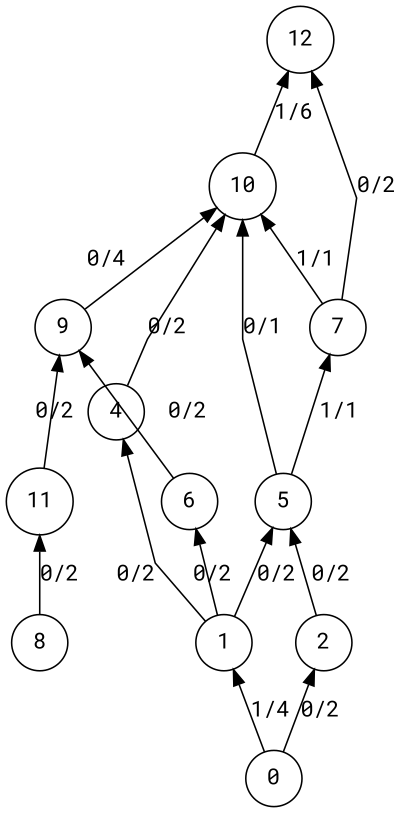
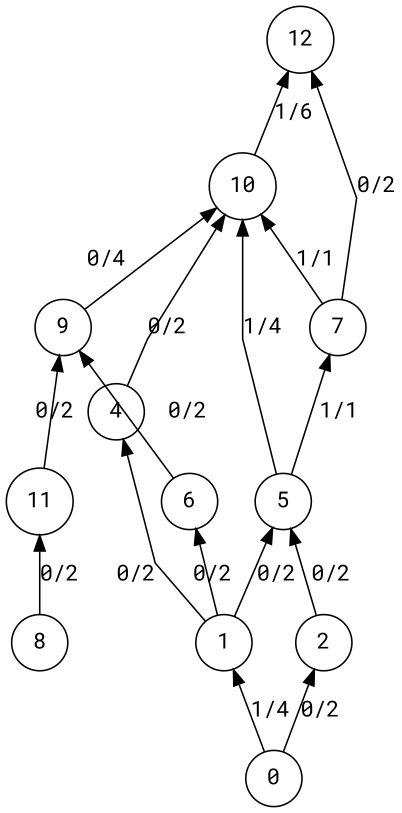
edge "5" -> "10": label "0/1" -> "1/4"
